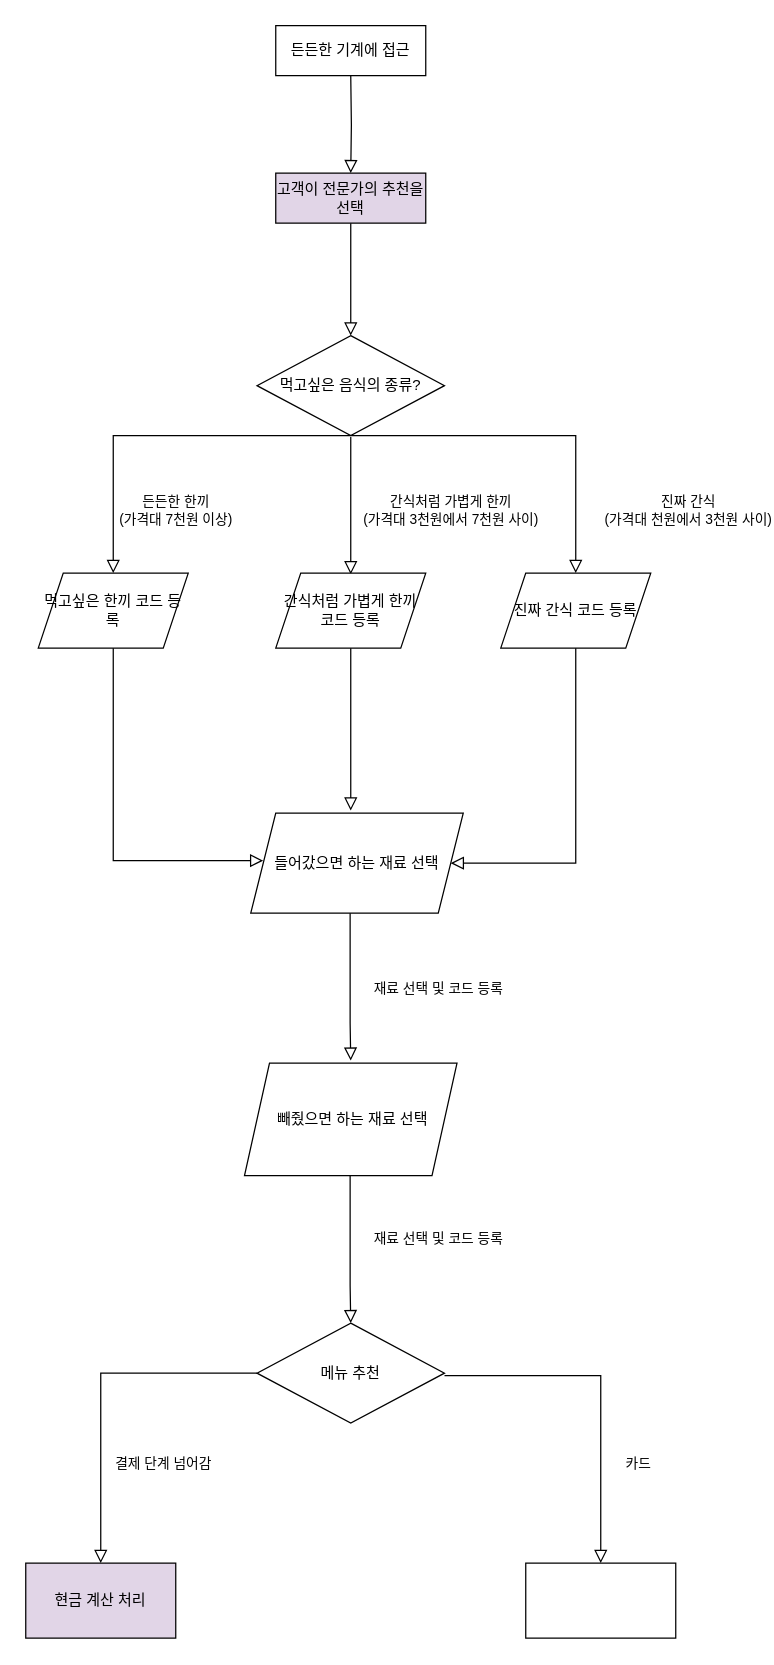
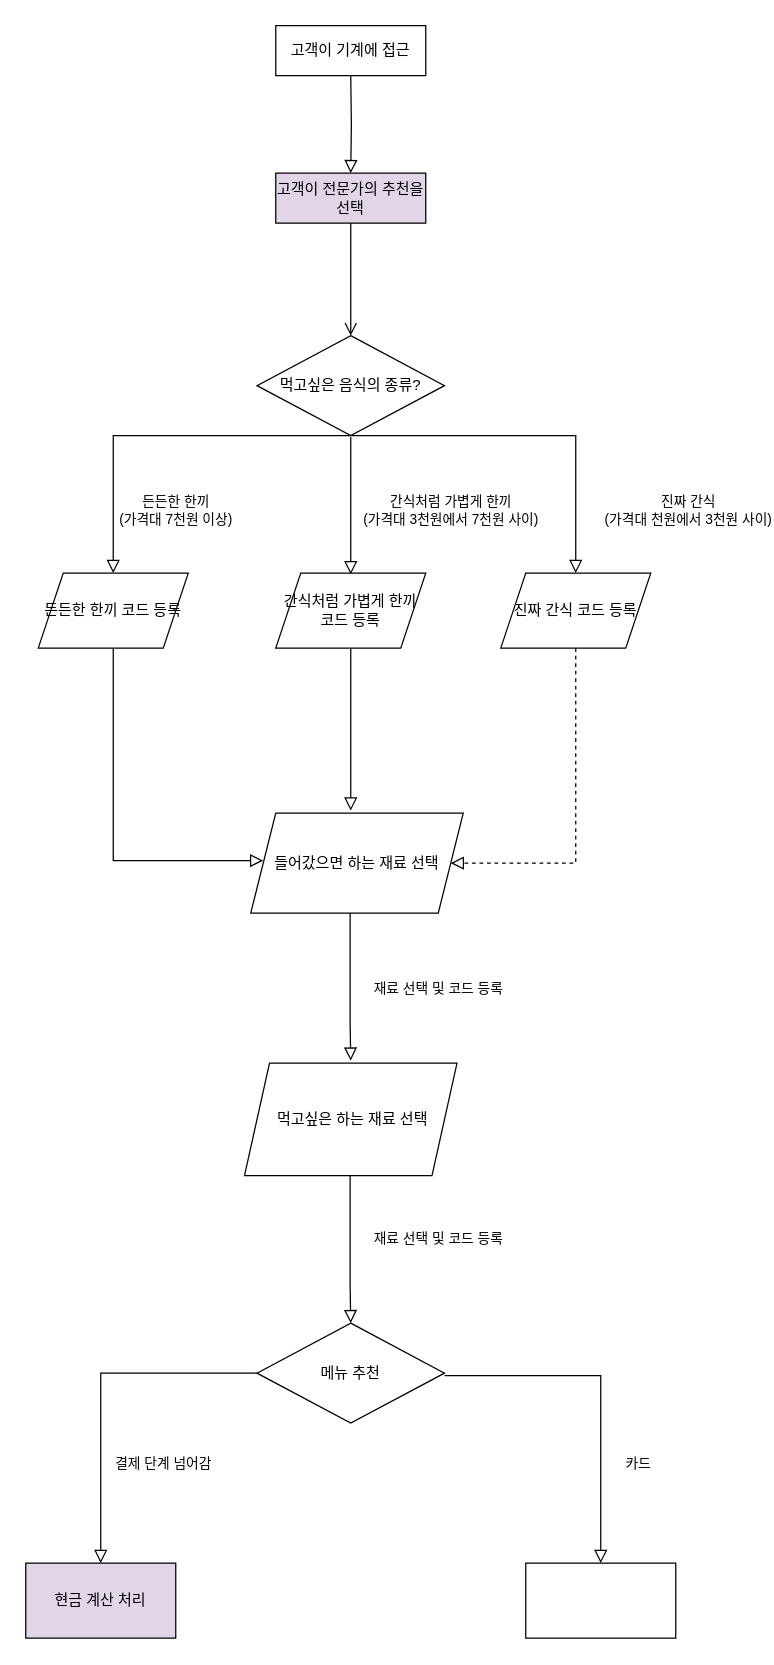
node "든든한 기계에 접근": label "든든한 기계에 접근" -> "고객이 기계에 접근"
edge "고객이 전문가의 추천을 선택" -> "먹고싶은 음식의 종류?": arrowhead block -> open
node "먹고싶은 한끼 코드 등록": label "먹고싶은 한끼 코드 등록" -> "든든한 한끼 코드 등록"
edge "진짜 간식 코드 등록" -> "들어갔으면 하는 재료 선택": style solid -> dashed
node "빼줬으면 하는 재료 선택": label "빼줬으면 하는 재료 선택" -> "먹고싶은 하는 재료 선택"
